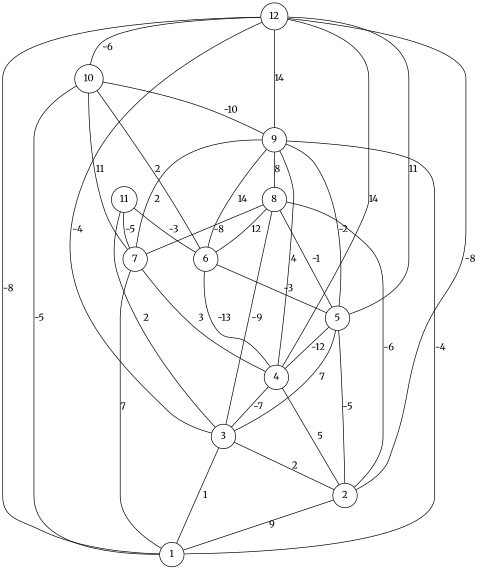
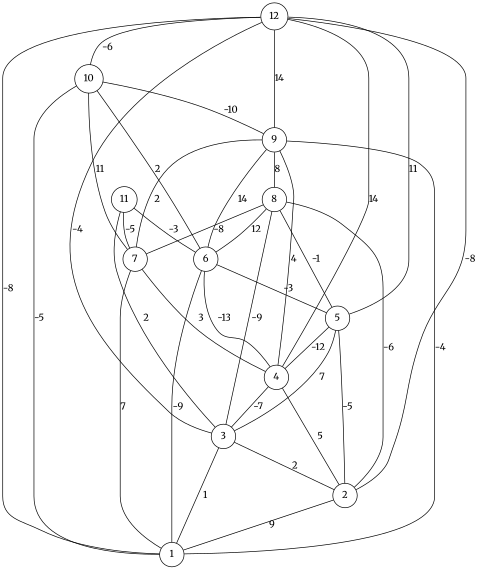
edge "9" -- "5": removed, label "-2"
edge "6" -- "1": added, label "-9"
